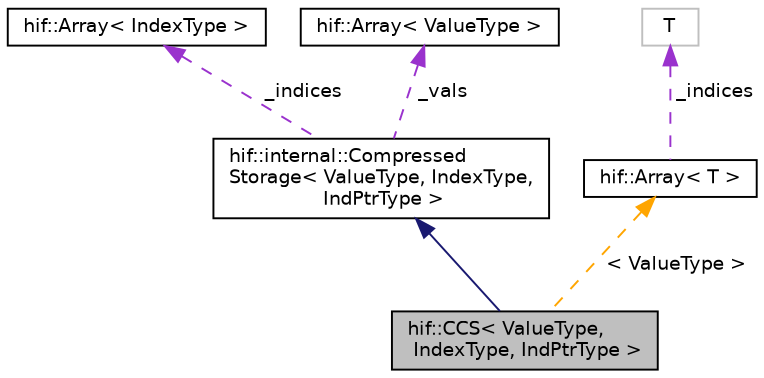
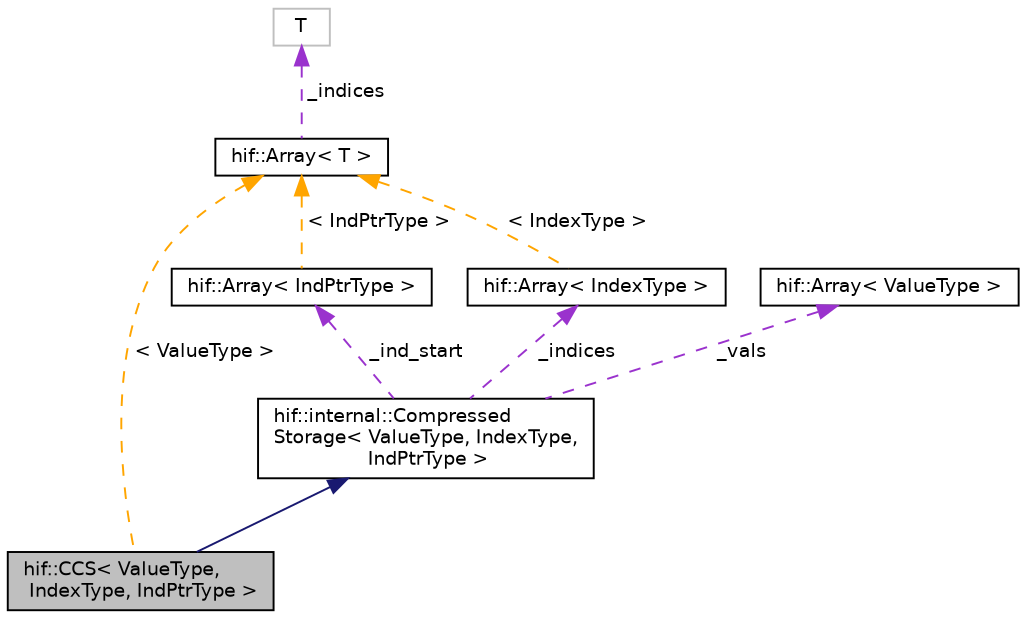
edge "hif::Array< IndexType >" -> "hif::Array< T >": added, label "< IndexType >"
node "hif::Array< IndPtrType >": added
